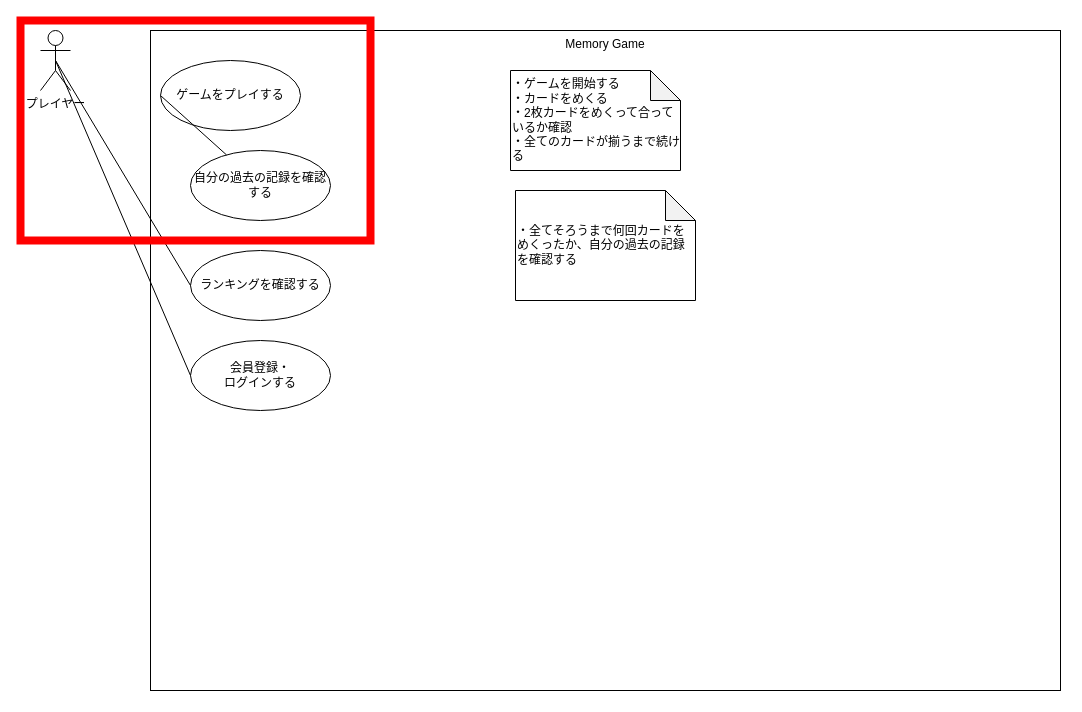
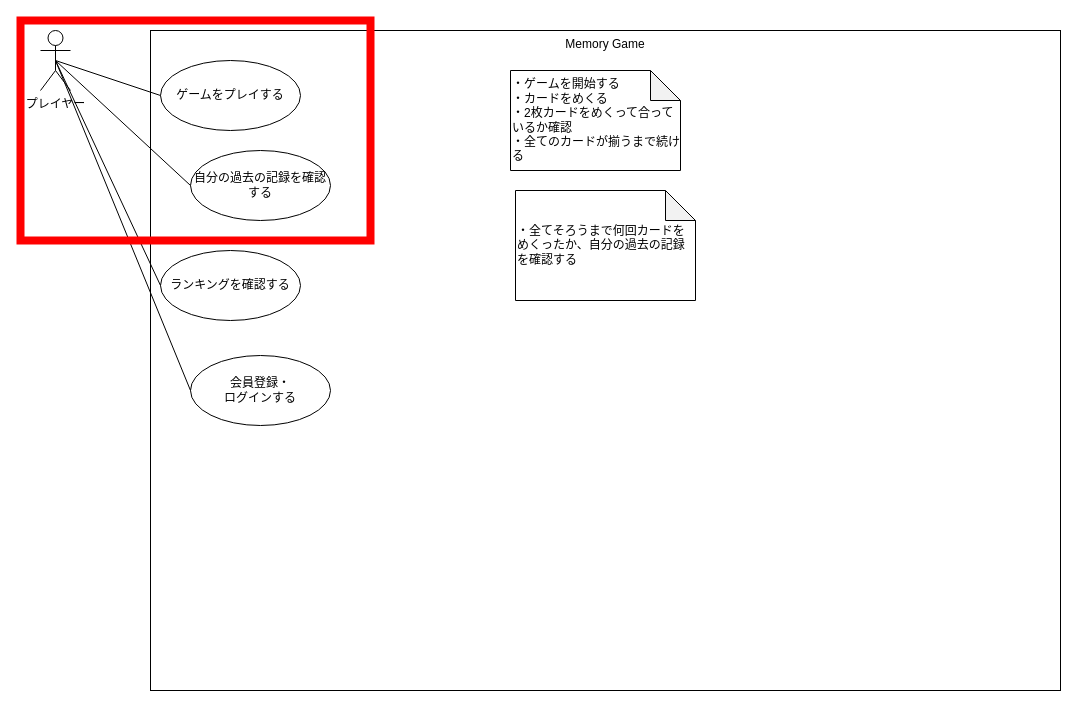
edge "プレイヤー" -- "自分の過去の記録を確認する": added
edge "ゲームをプレイする" -- "自分の過去の記録を確認する": now "ゲームをプレイする" -- "プレイヤー"
node "ランキングを確認する": moved (261, 286) -> (231, 286)
node "会員登録・ ログインする": moved (261, 376) -> (261, 391)
